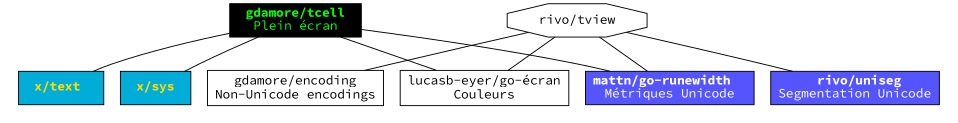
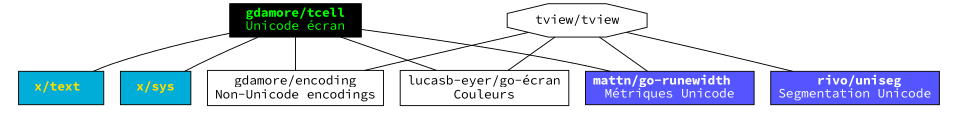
node "rivo/tview": label "rivo/tview" -> "tview/tview"
node "gdamore/tcell": text "Plein écran" -> "Unicode écran"
edge "gdamore/tcell" -- "gdamore/encoding Non-Unicode encodings": added
